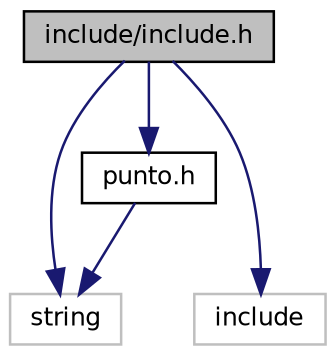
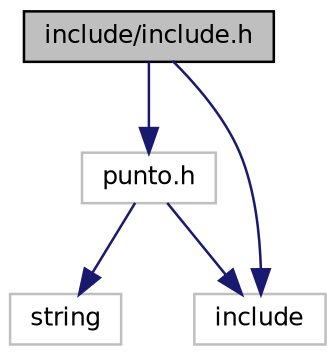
edge "include/include.h" -> "string": removed
node "punto.h": color black -> grey75
edge "punto.h" -> "include": added
